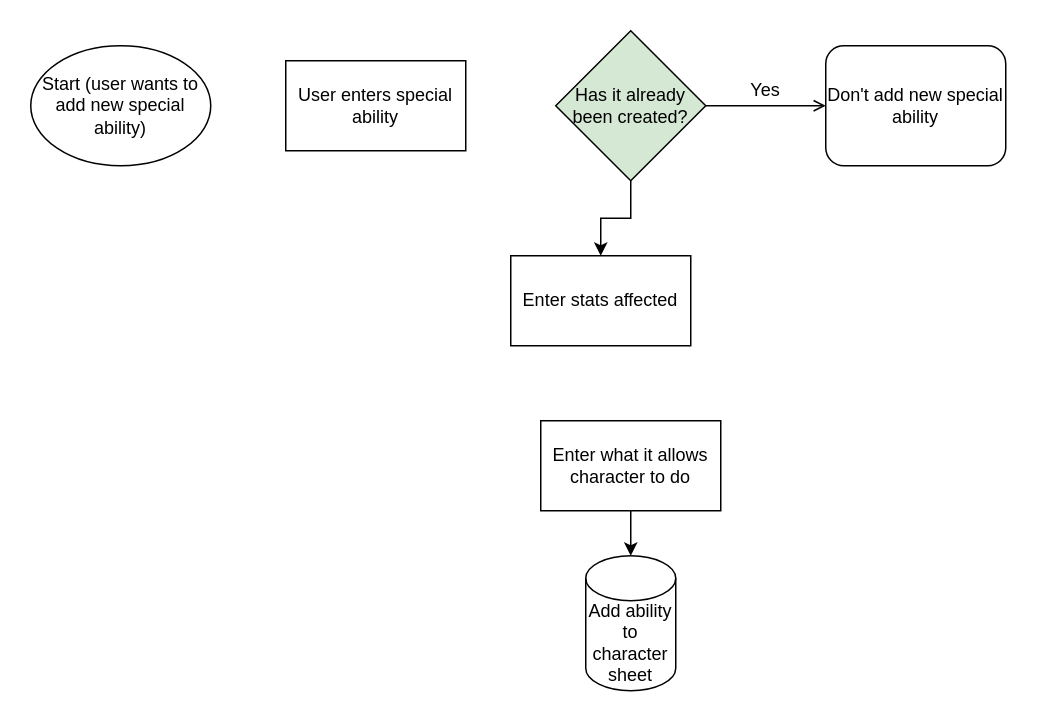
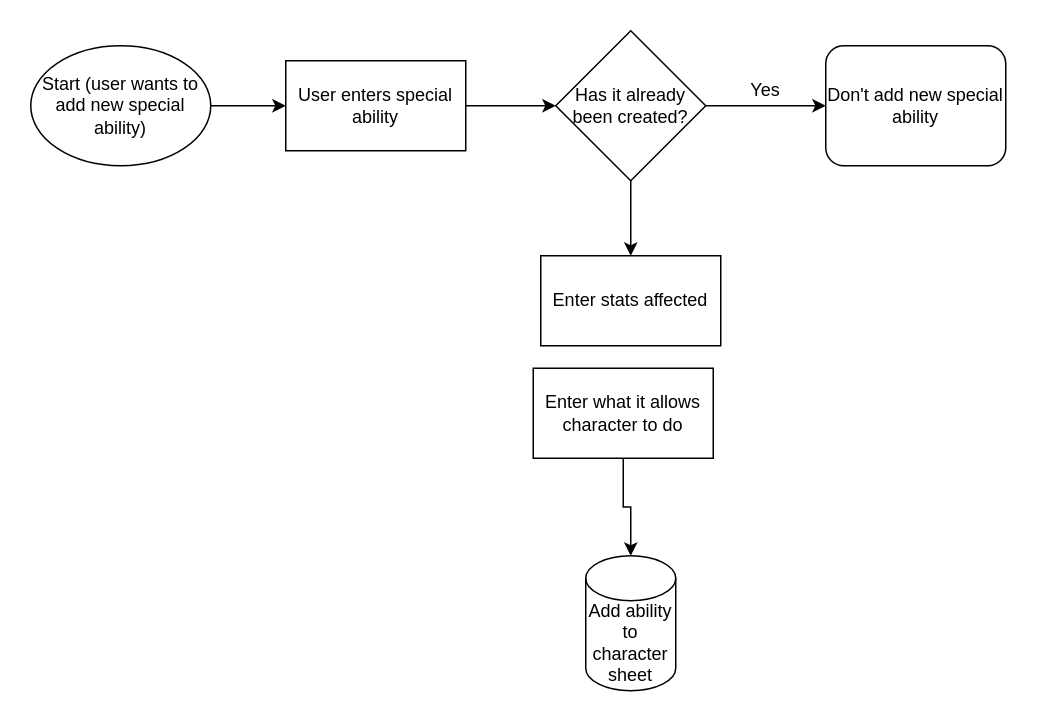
edge "Start (user wants to add new special ability)" -> "User enters special ability": added
edge "User enters special ability" -> "Has it already been created?": added
node "Has it already been created?": fillcolor #d5e8d4 -> #ffffff
edge "Has it already been created?" -> "Don't add new special ability": arrowhead open -> classic
node "Enter stats affected": moved (601, 301) -> (631, 301)
node "Enter what it allows character to do": moved (631, 466) -> (623, 413)
